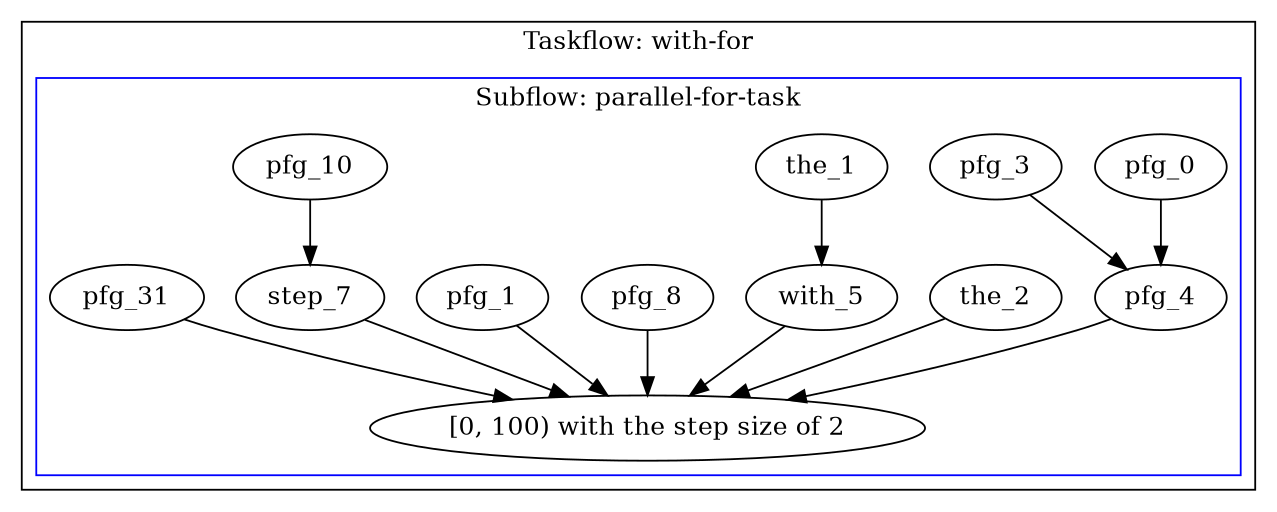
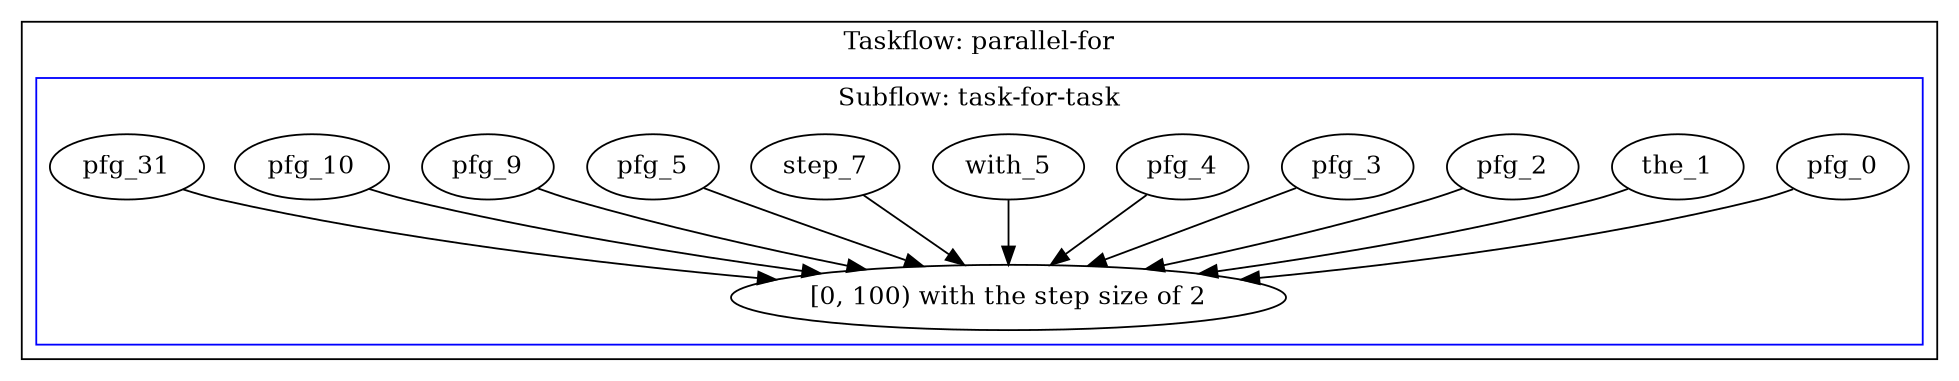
cluster "Taskflow: with-for": label "Taskflow: with-for" -> "Taskflow: parallel-for"
cluster "Subflow: parallel-for-task": label "Subflow: parallel-for-task" -> "Subflow: task-for-task"
edge "pfg_10" -> "step_7": now "pfg_10" -> "[0, 100) with the step size of 2"
edge "the_1" -> "with_5": now "the_1" -> "[0, 100) with the step size of 2"
edge "pfg_0" -> "pfg_4": now "pfg_0" -> "[0, 100) with the step size of 2"
edge "pfg_3" -> "pfg_4": now "pfg_3" -> "[0, 100) with the step size of 2"
node "pfg_1": label "pfg_1" -> "pfg_9"
node "pfg_8": label "pfg_8" -> "pfg_5"
node "the_2": label "the_2" -> "pfg_2"
